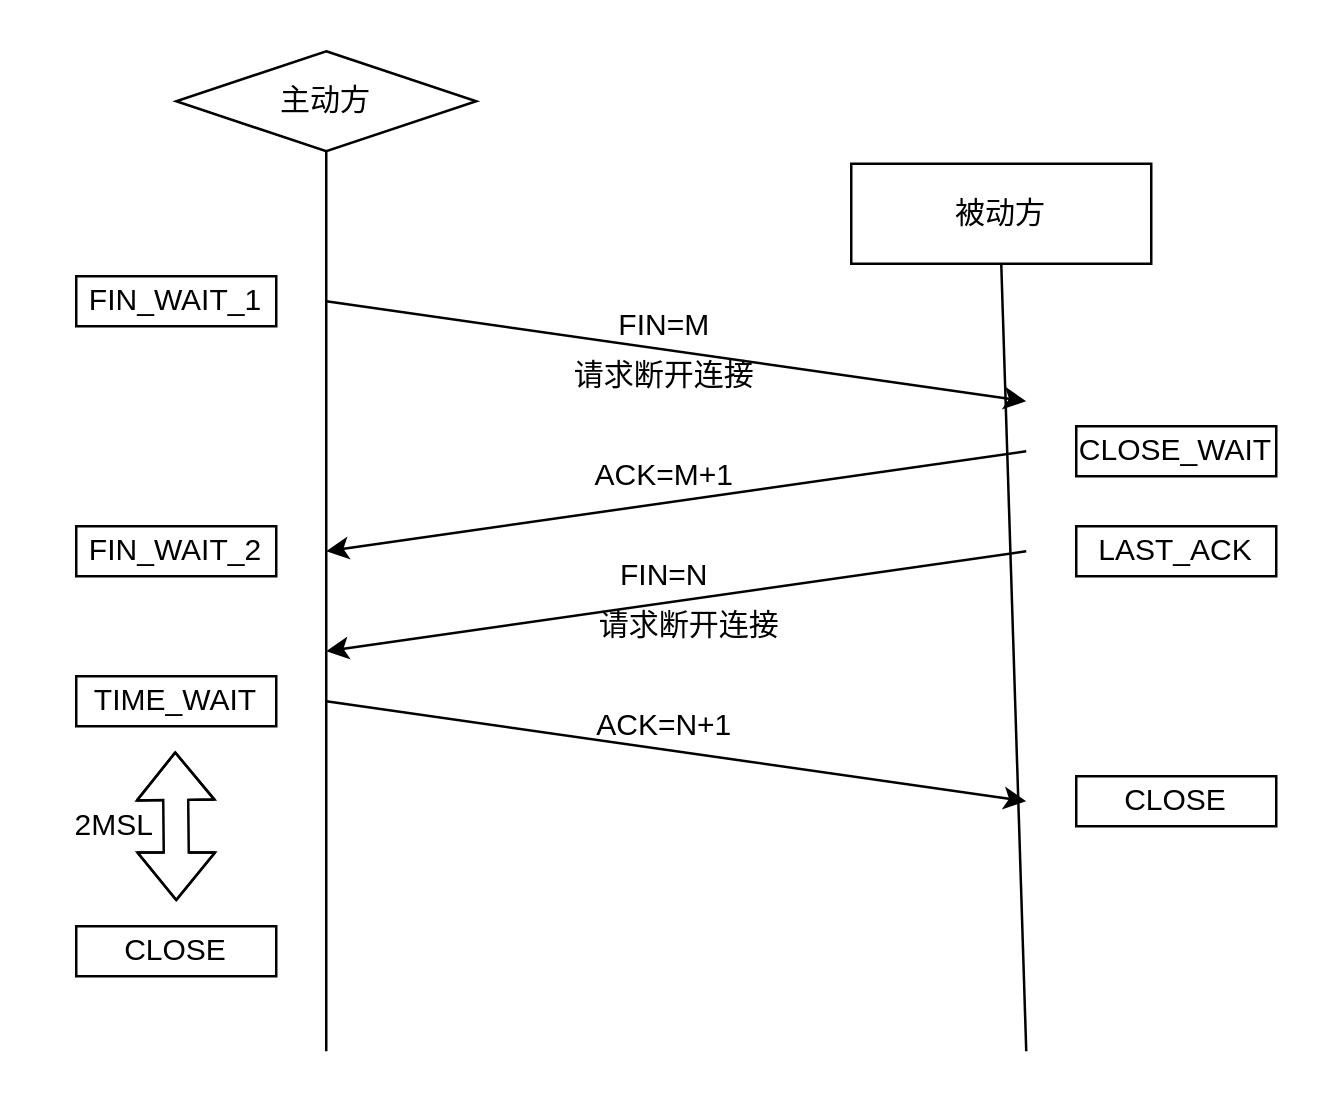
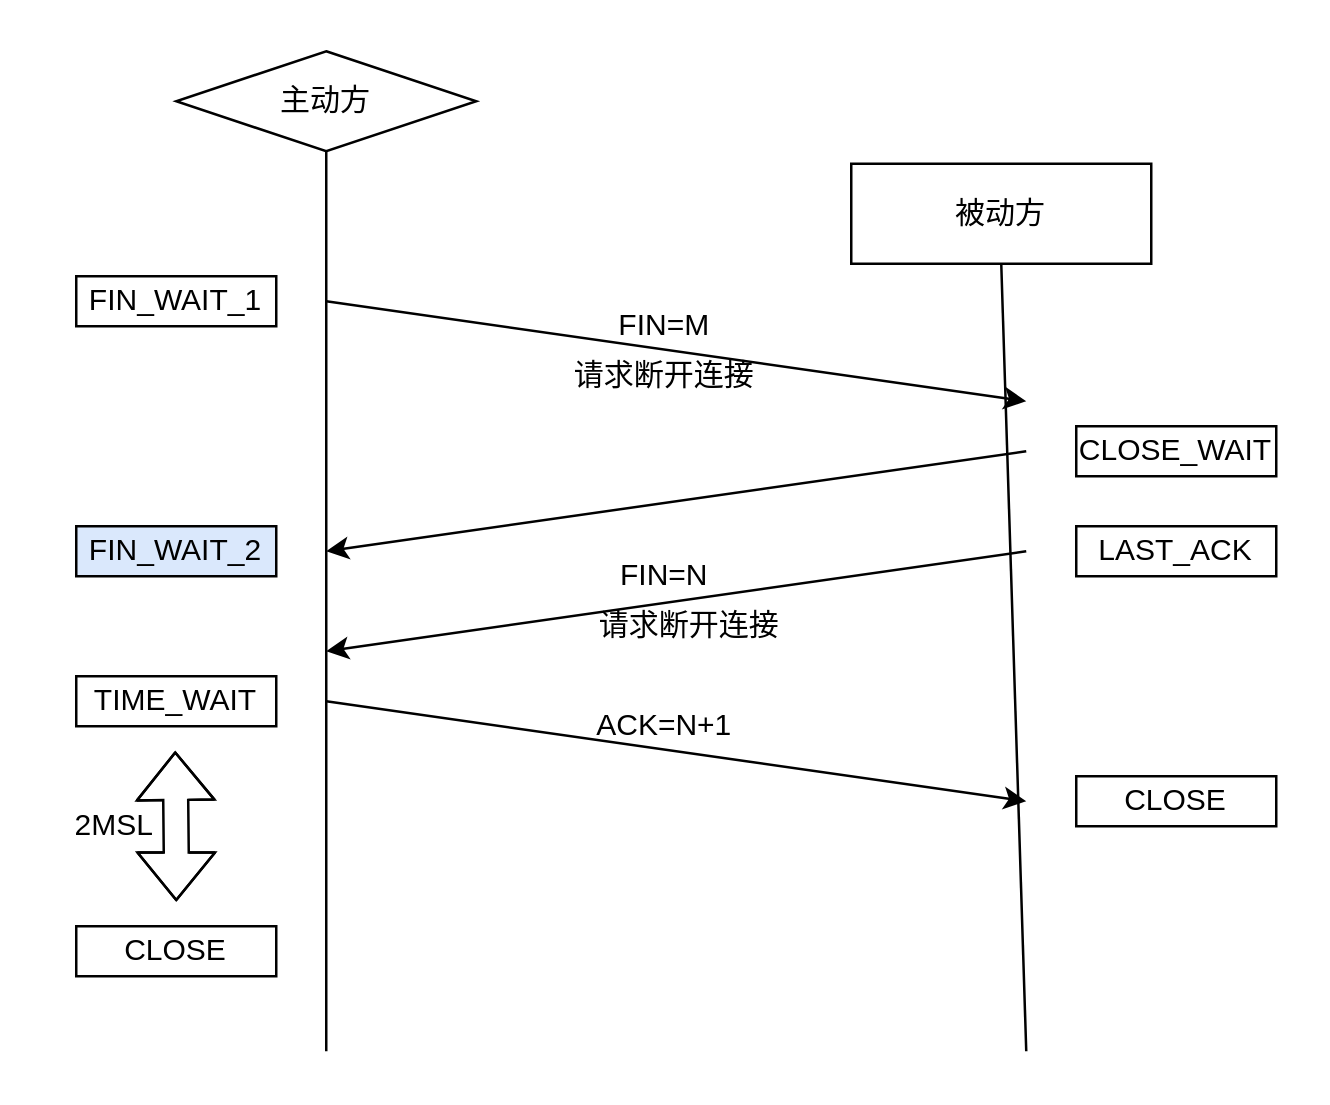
node "ACK=M+1": removed
node "FIN_WAIT_2": fillcolor #ffffff -> #dae8fc
